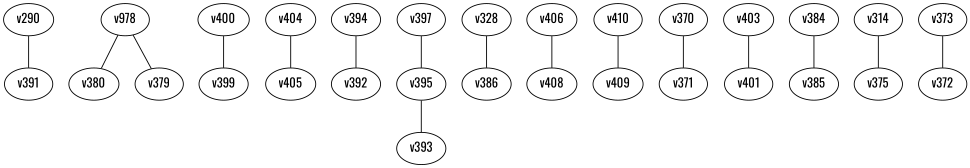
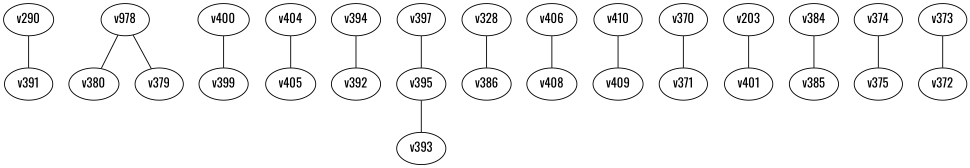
node "v403": label "v403" -> "v203"
node "v314": label "v314" -> "v374"
